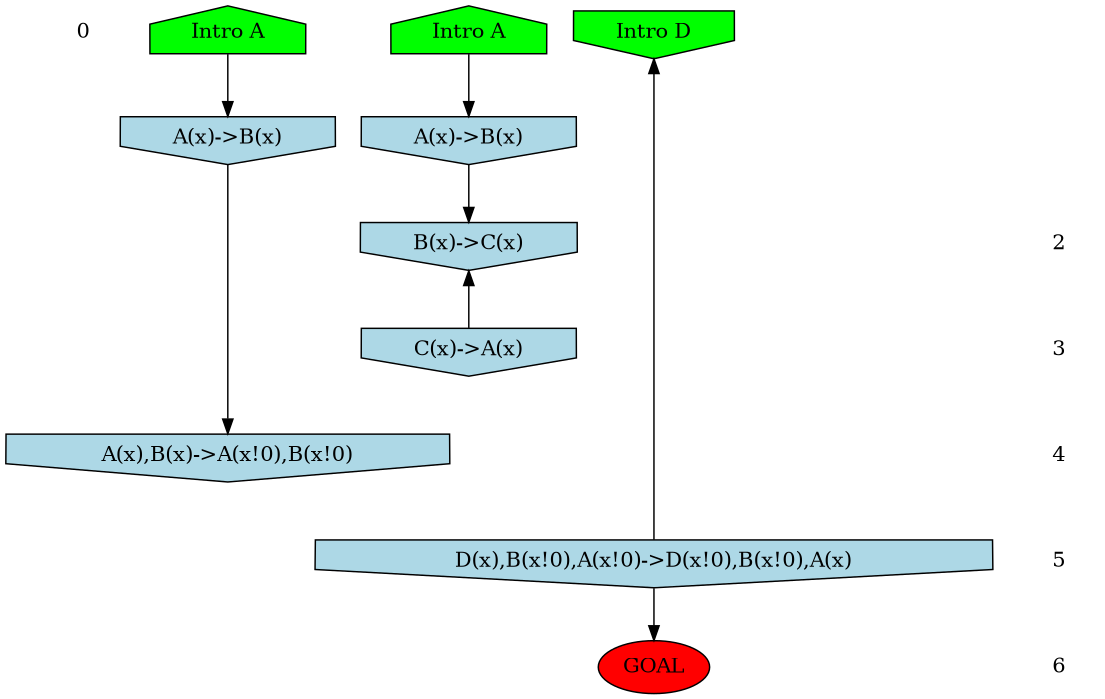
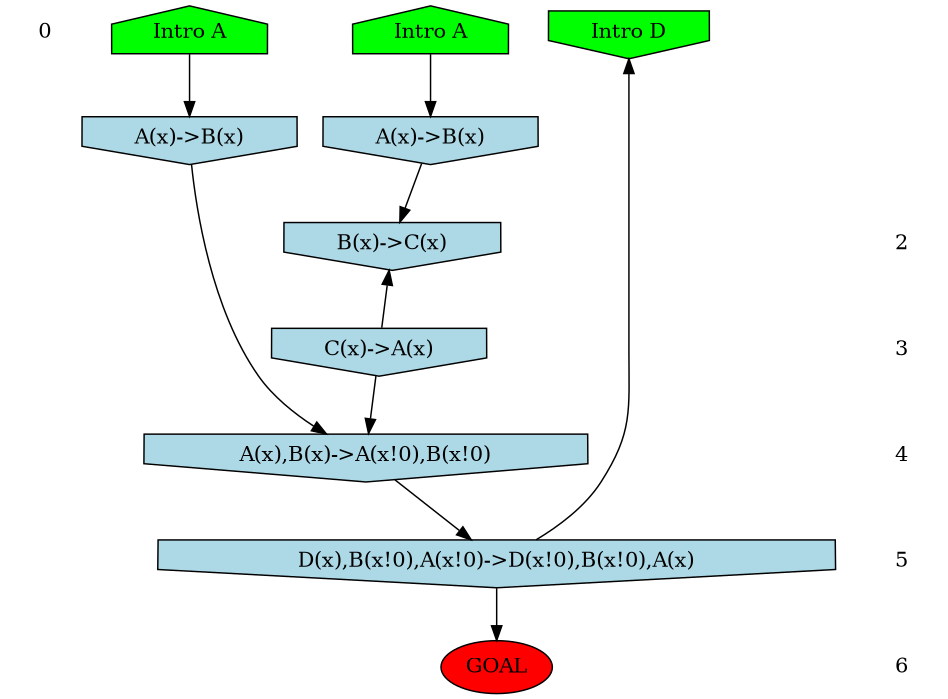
edge "C(x)->A(x)" -> "A(x),B(x)->A(x!0),B(x!0)": added
edge "A(x),B(x)->A(x!0),B(x!0)" -> "D(x),B(x!0),A(x!0)->D(x!0),B(x!0),A(x)": added
